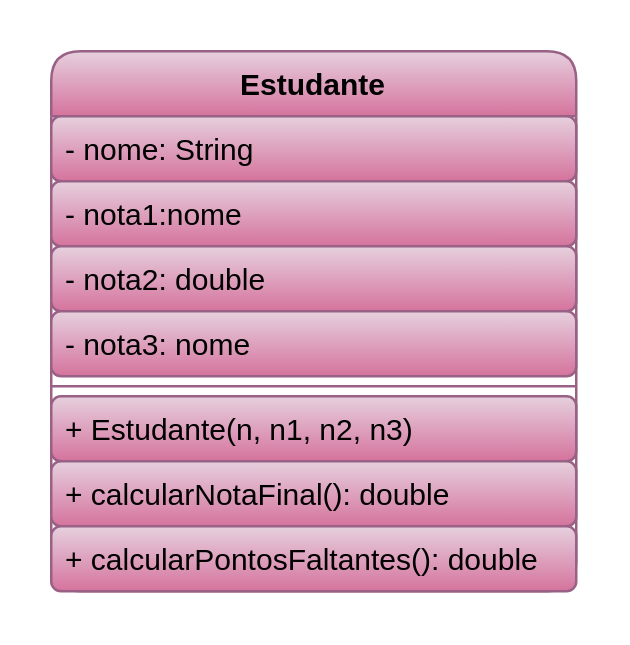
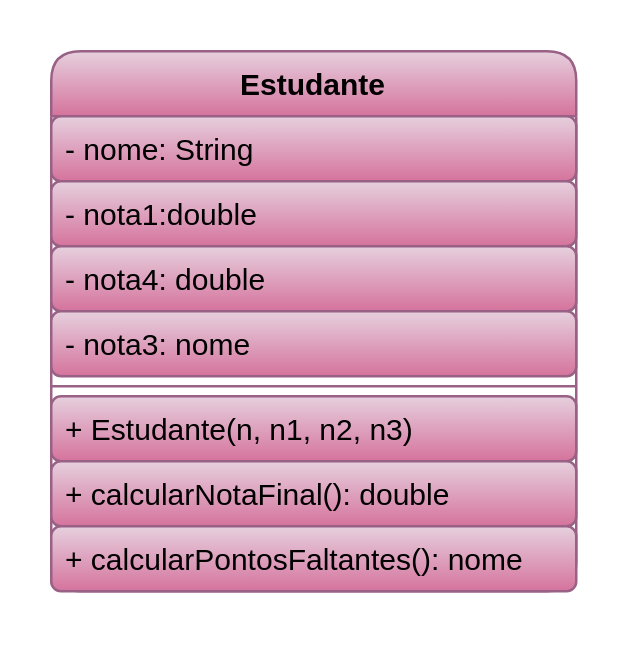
node "- nota1:nome": label "- nota1:nome" -> "- nota1:double"
node "- nota2: double": label "- nota2: double" -> "- nota4: double"
node "+ calcularPontosFaltantes(): double": label "+ calcularPontosFaltantes(): double" -> "+ calcularPontosFaltantes(): nome"
